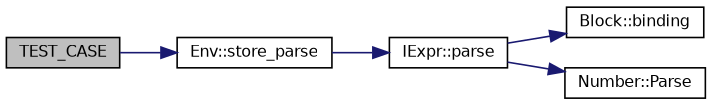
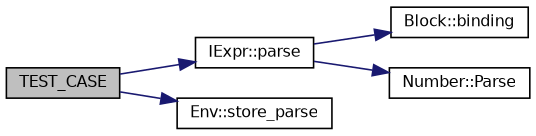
edge "Env::store_parse" -> "IExpr::parse": now "TEST_CASE" -> "IExpr::parse"
